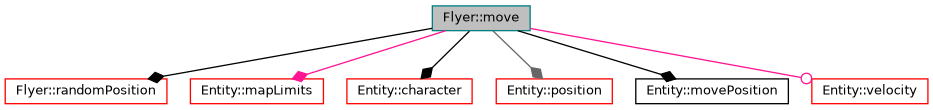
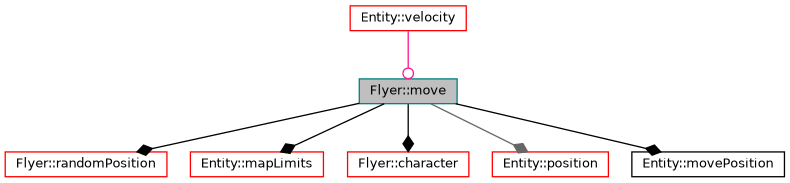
edge "Flyer::move" -> "Entity::mapLimits": color deeppink -> black
edge "Flyer::move" -> "Entity::velocity": reversed
node "Entity::character": label "Entity::character" -> "Flyer::character"
